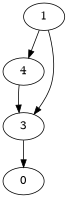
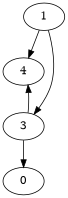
edge "4" -> "3": reversed
